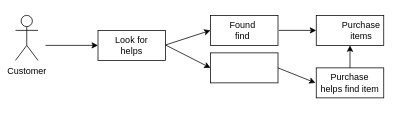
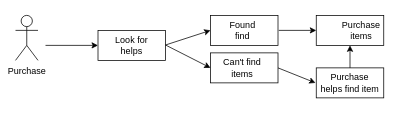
node "Can't find items": added
node "Customer": label "Customer" -> "Purchase"
